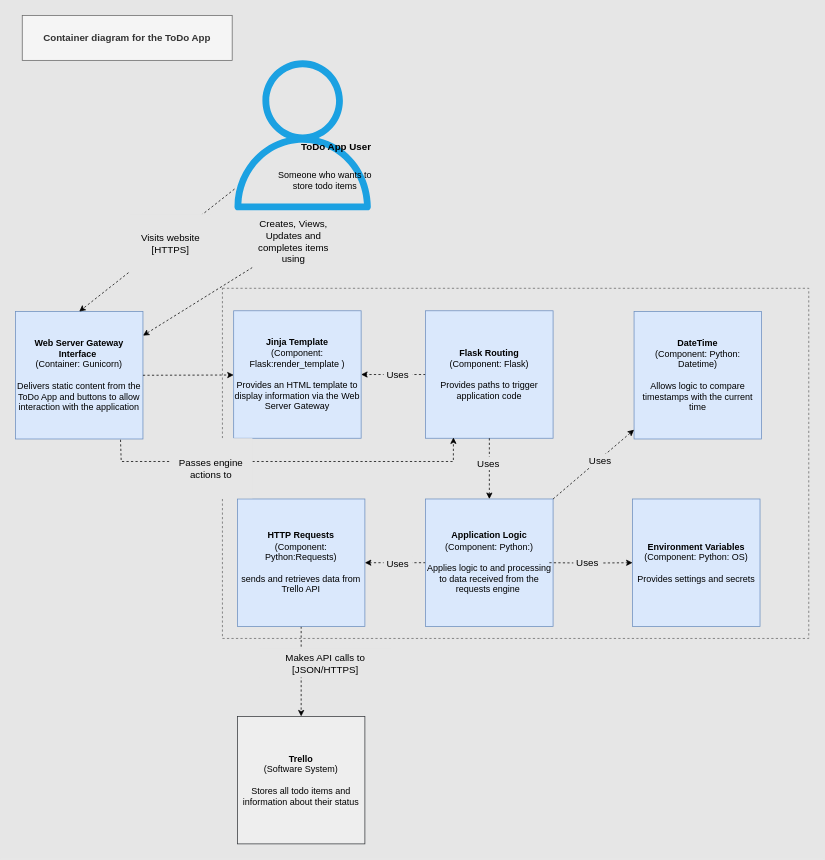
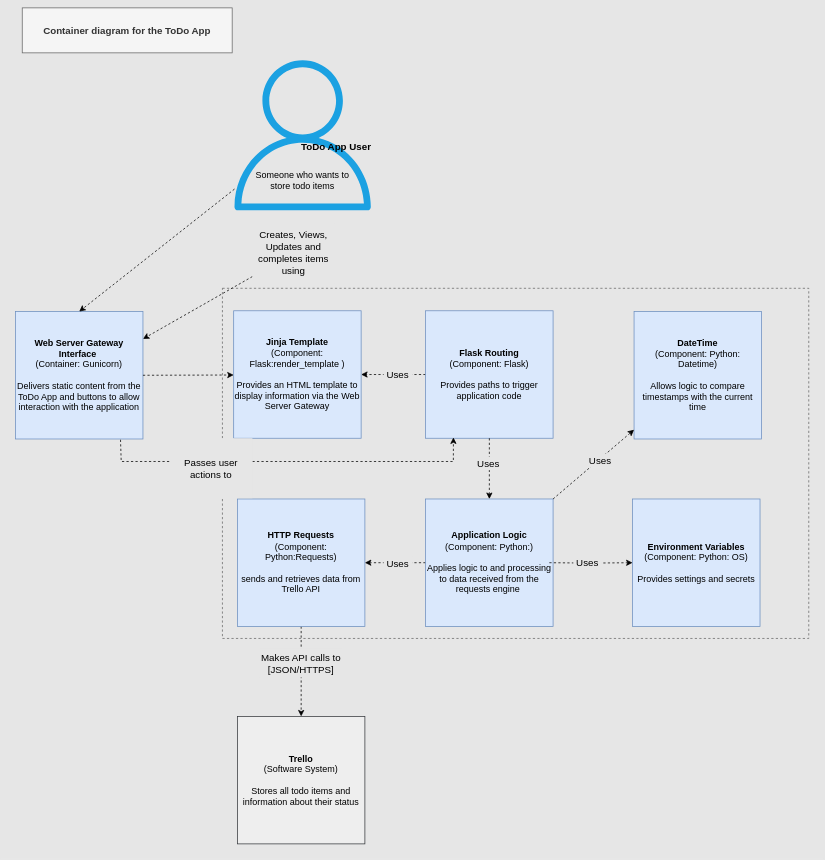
node "Container diagram for the ToDo App": moved (127, 38) -> (127, 30)
node "Someone who wants to store todo items": moved (325, 180) -> (303, 180)
node "Creates, Views, Updates and completes items using": moved (294, 242) -> (294, 253)
node "Visits website [HTTPS]": removed
node "Passes engine actions to": label "Passes engine actions to" -> "Passes user actions to"
node "Makes API calls to [JSON/HTTPS]": size 131x29 -> 83x29
